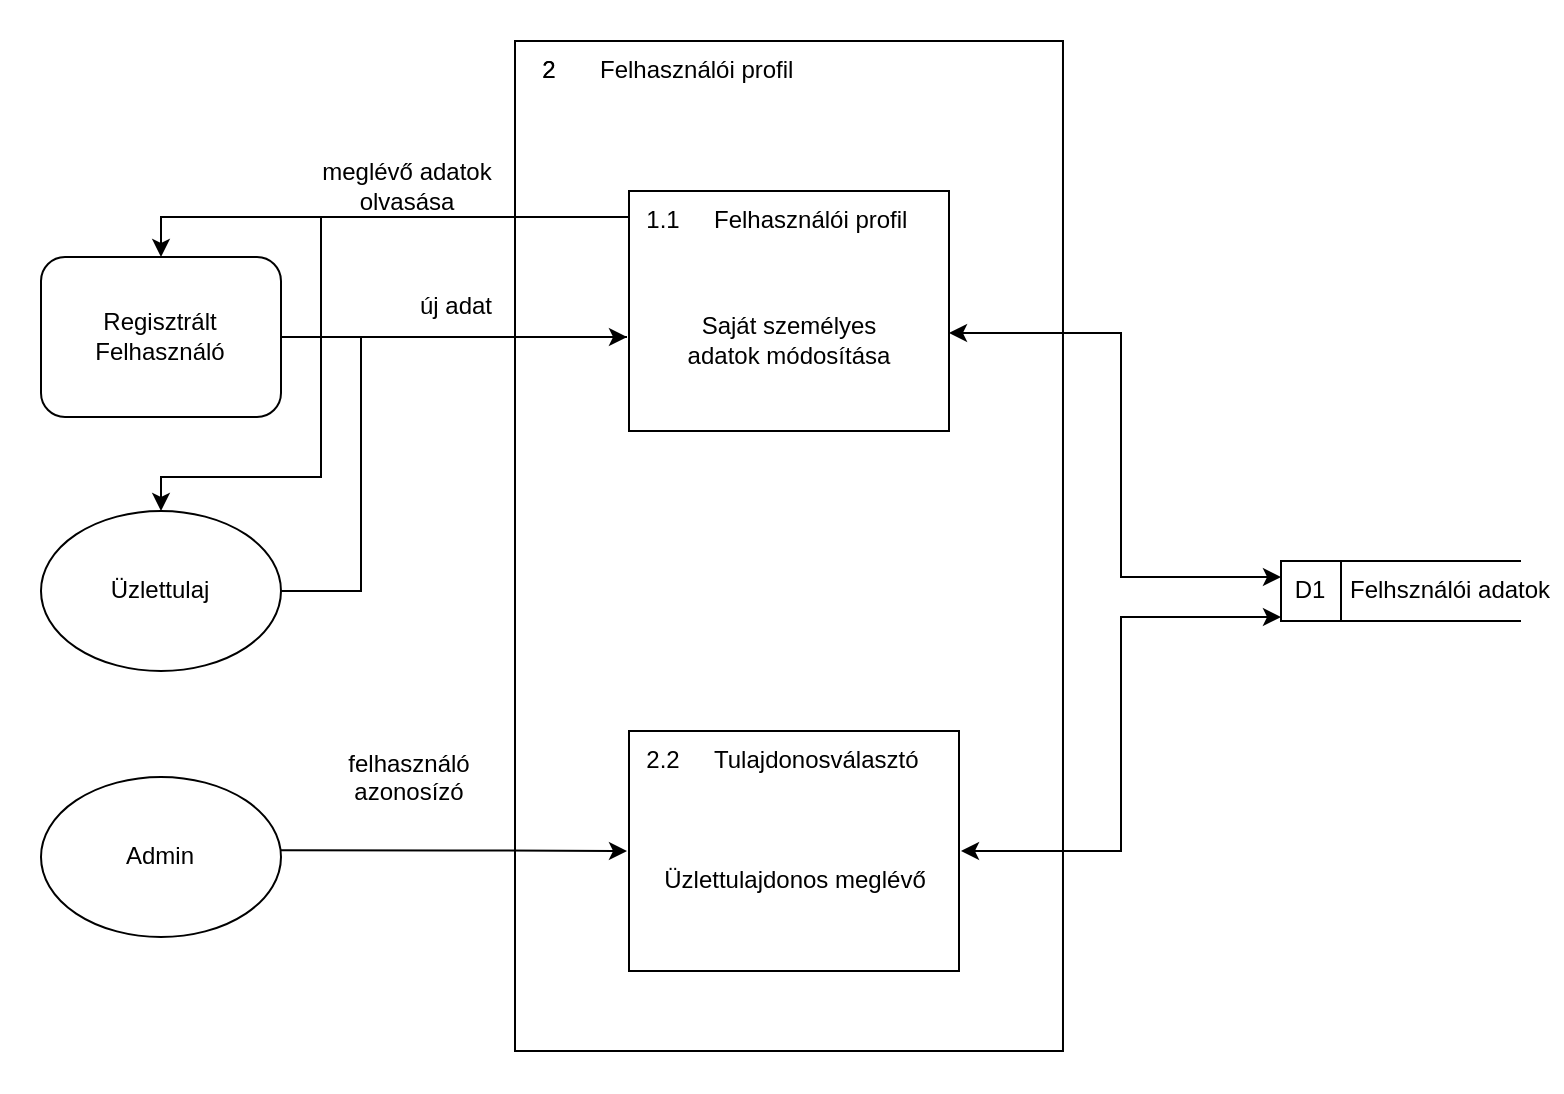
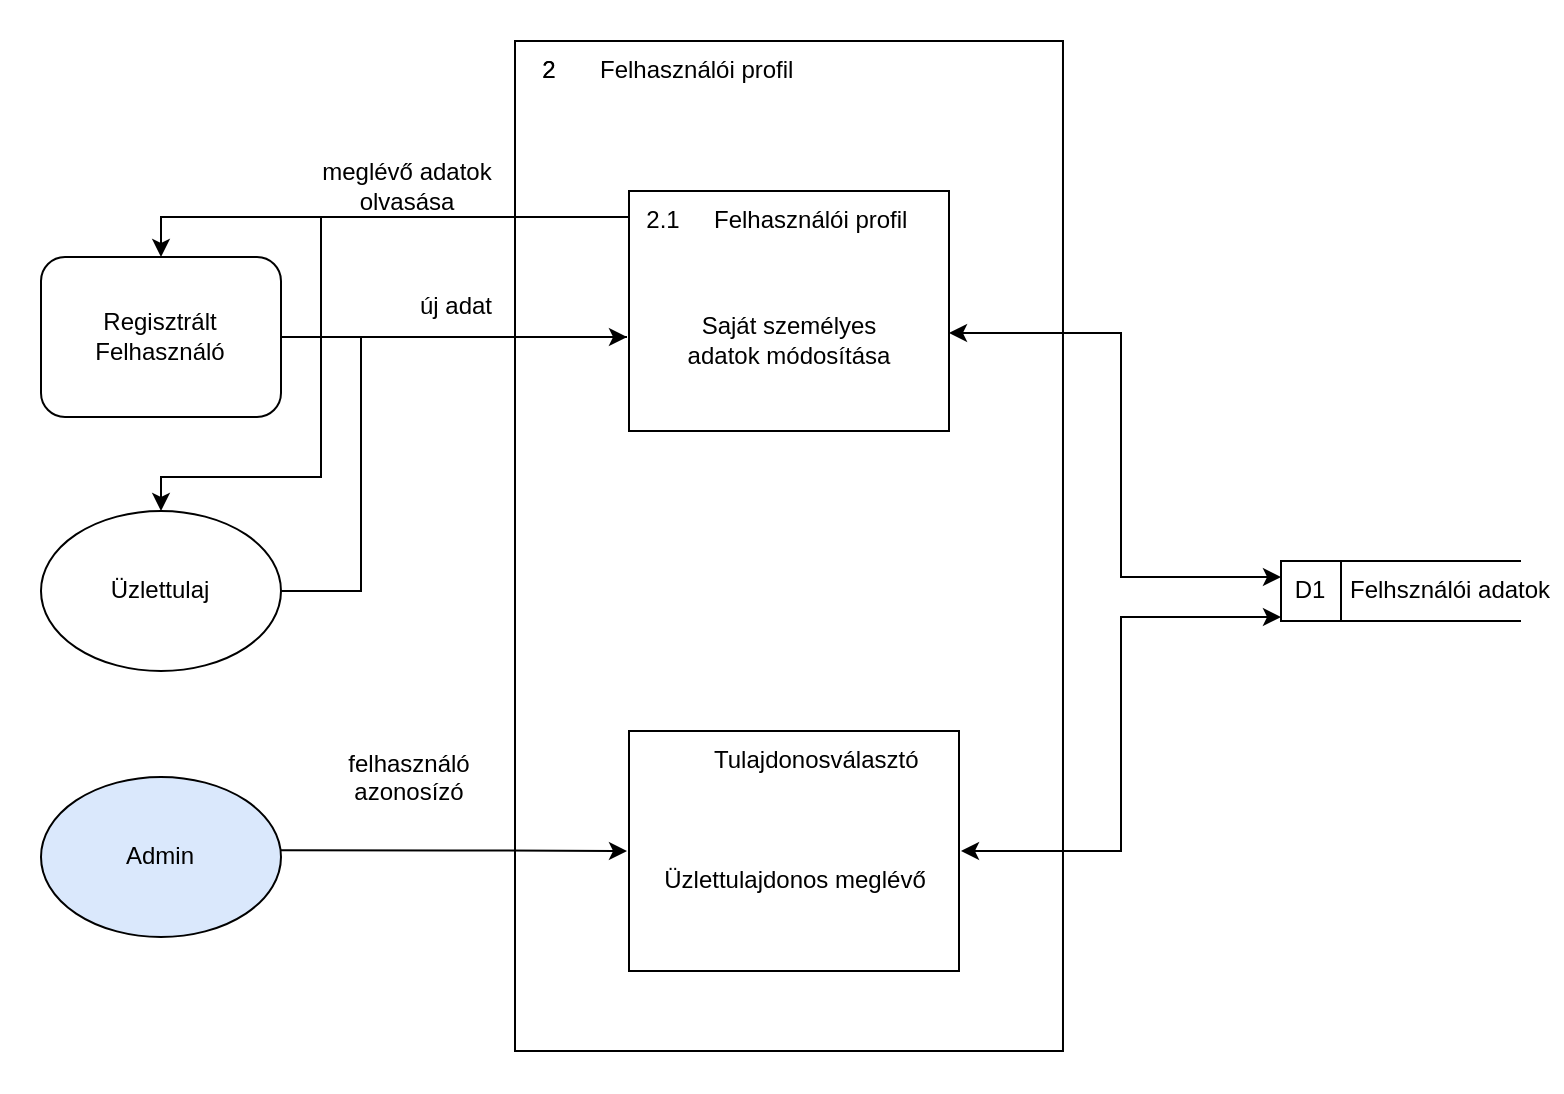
node "1.1": label "1.1" -> "2.1"
node "2.2": removed
node "Admin": fillcolor #ffffff -> #dae8fc
